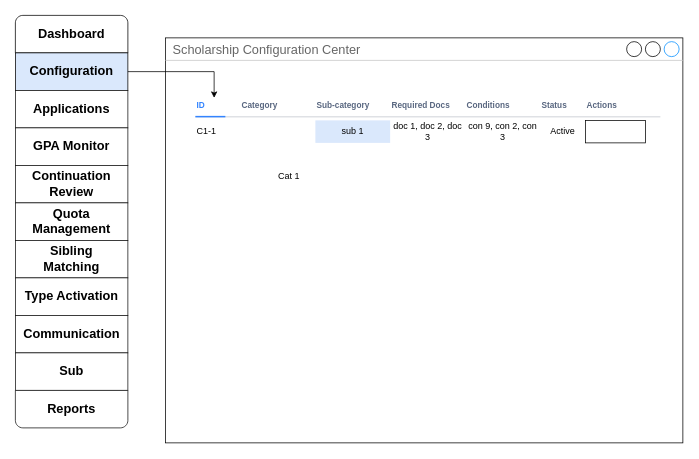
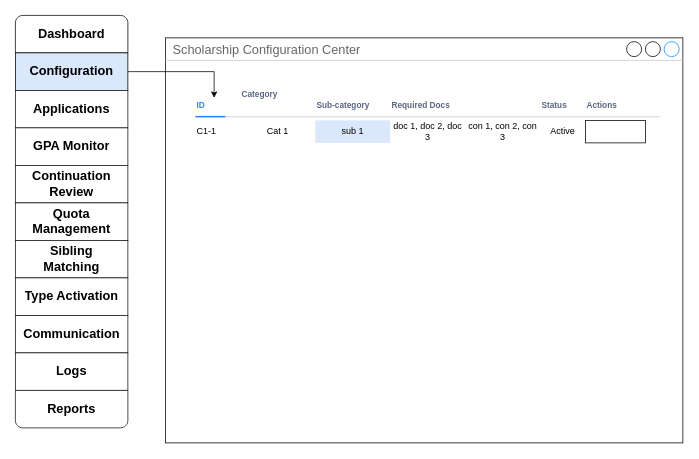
node "Category": moved (263, 105) -> (263, 94)
node "Conditions": removed
node "con 9, con 2, con 3": label "con 9, con 2, con 3" -> "con 1, con 2, con 3"
node "Cat 1": moved (289, 177) -> (278, 132)
node "Sub": label "Sub" -> "Logs"
